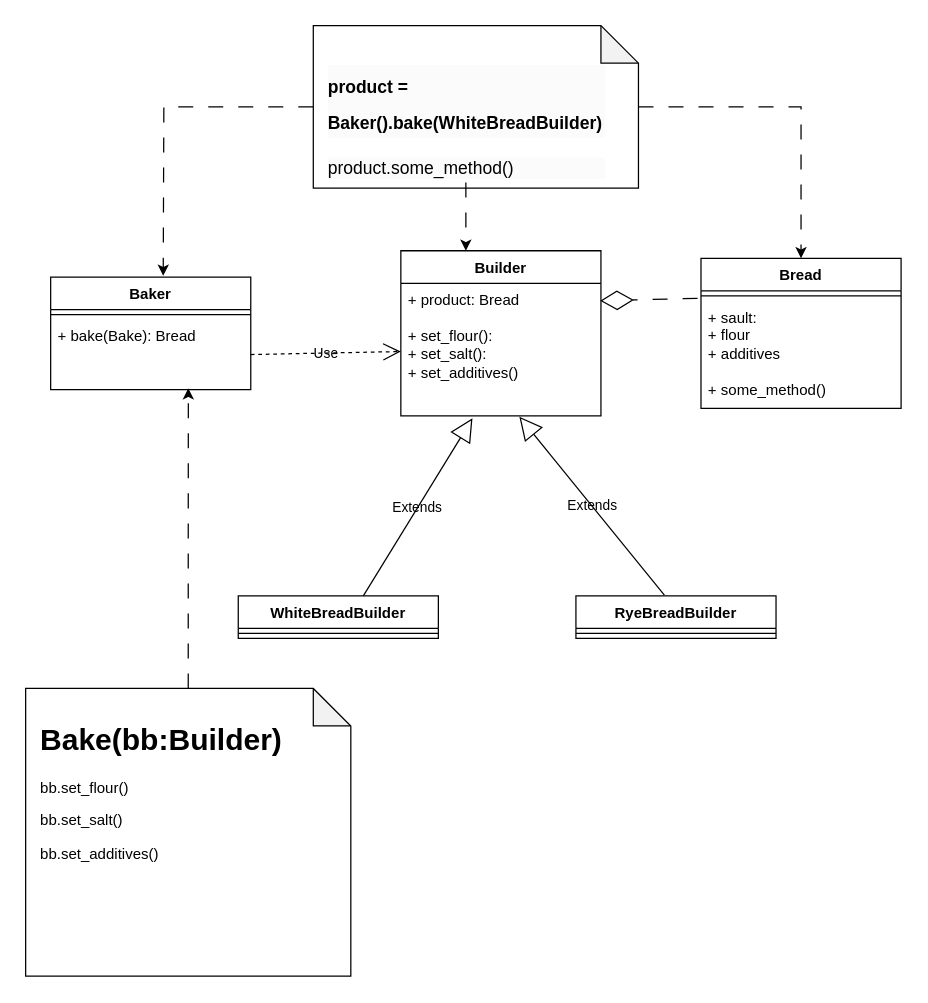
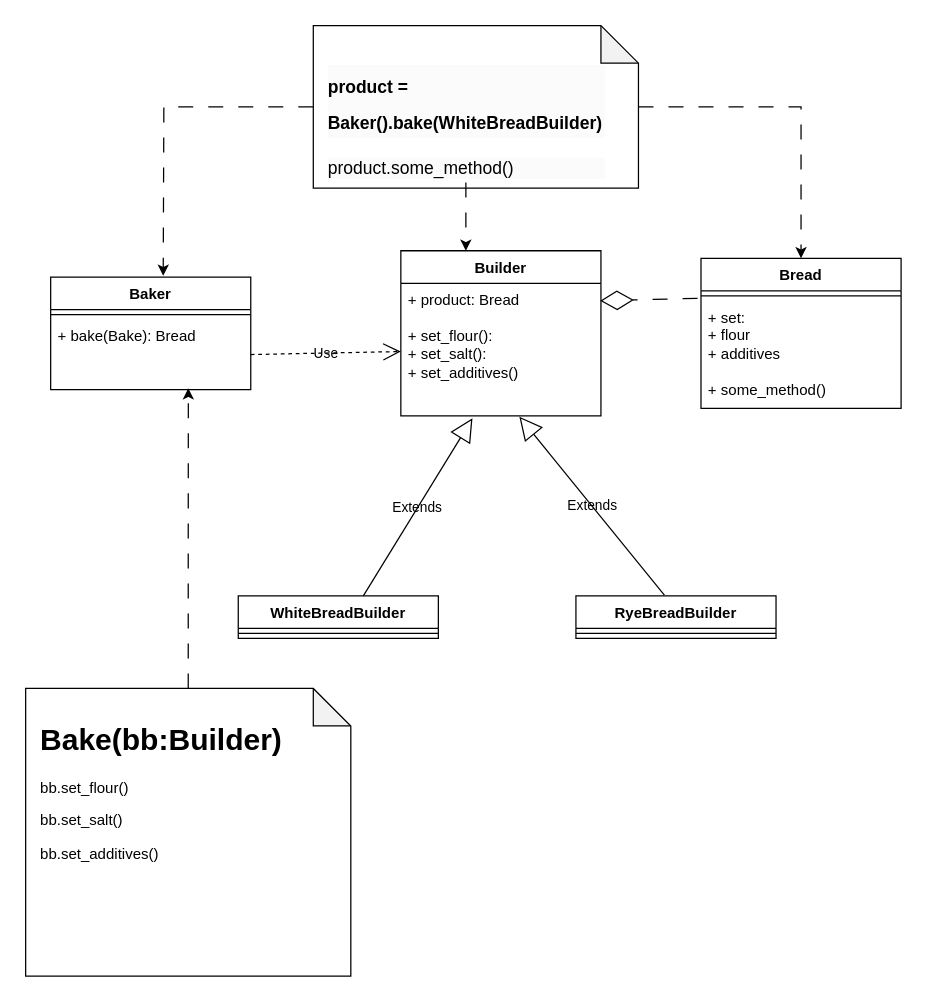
node "+ sault: + flour + additives + some_method()": label "+ sault: + flour + additives + some_method()" -> "+ set: + flour + additives + some_method()"
